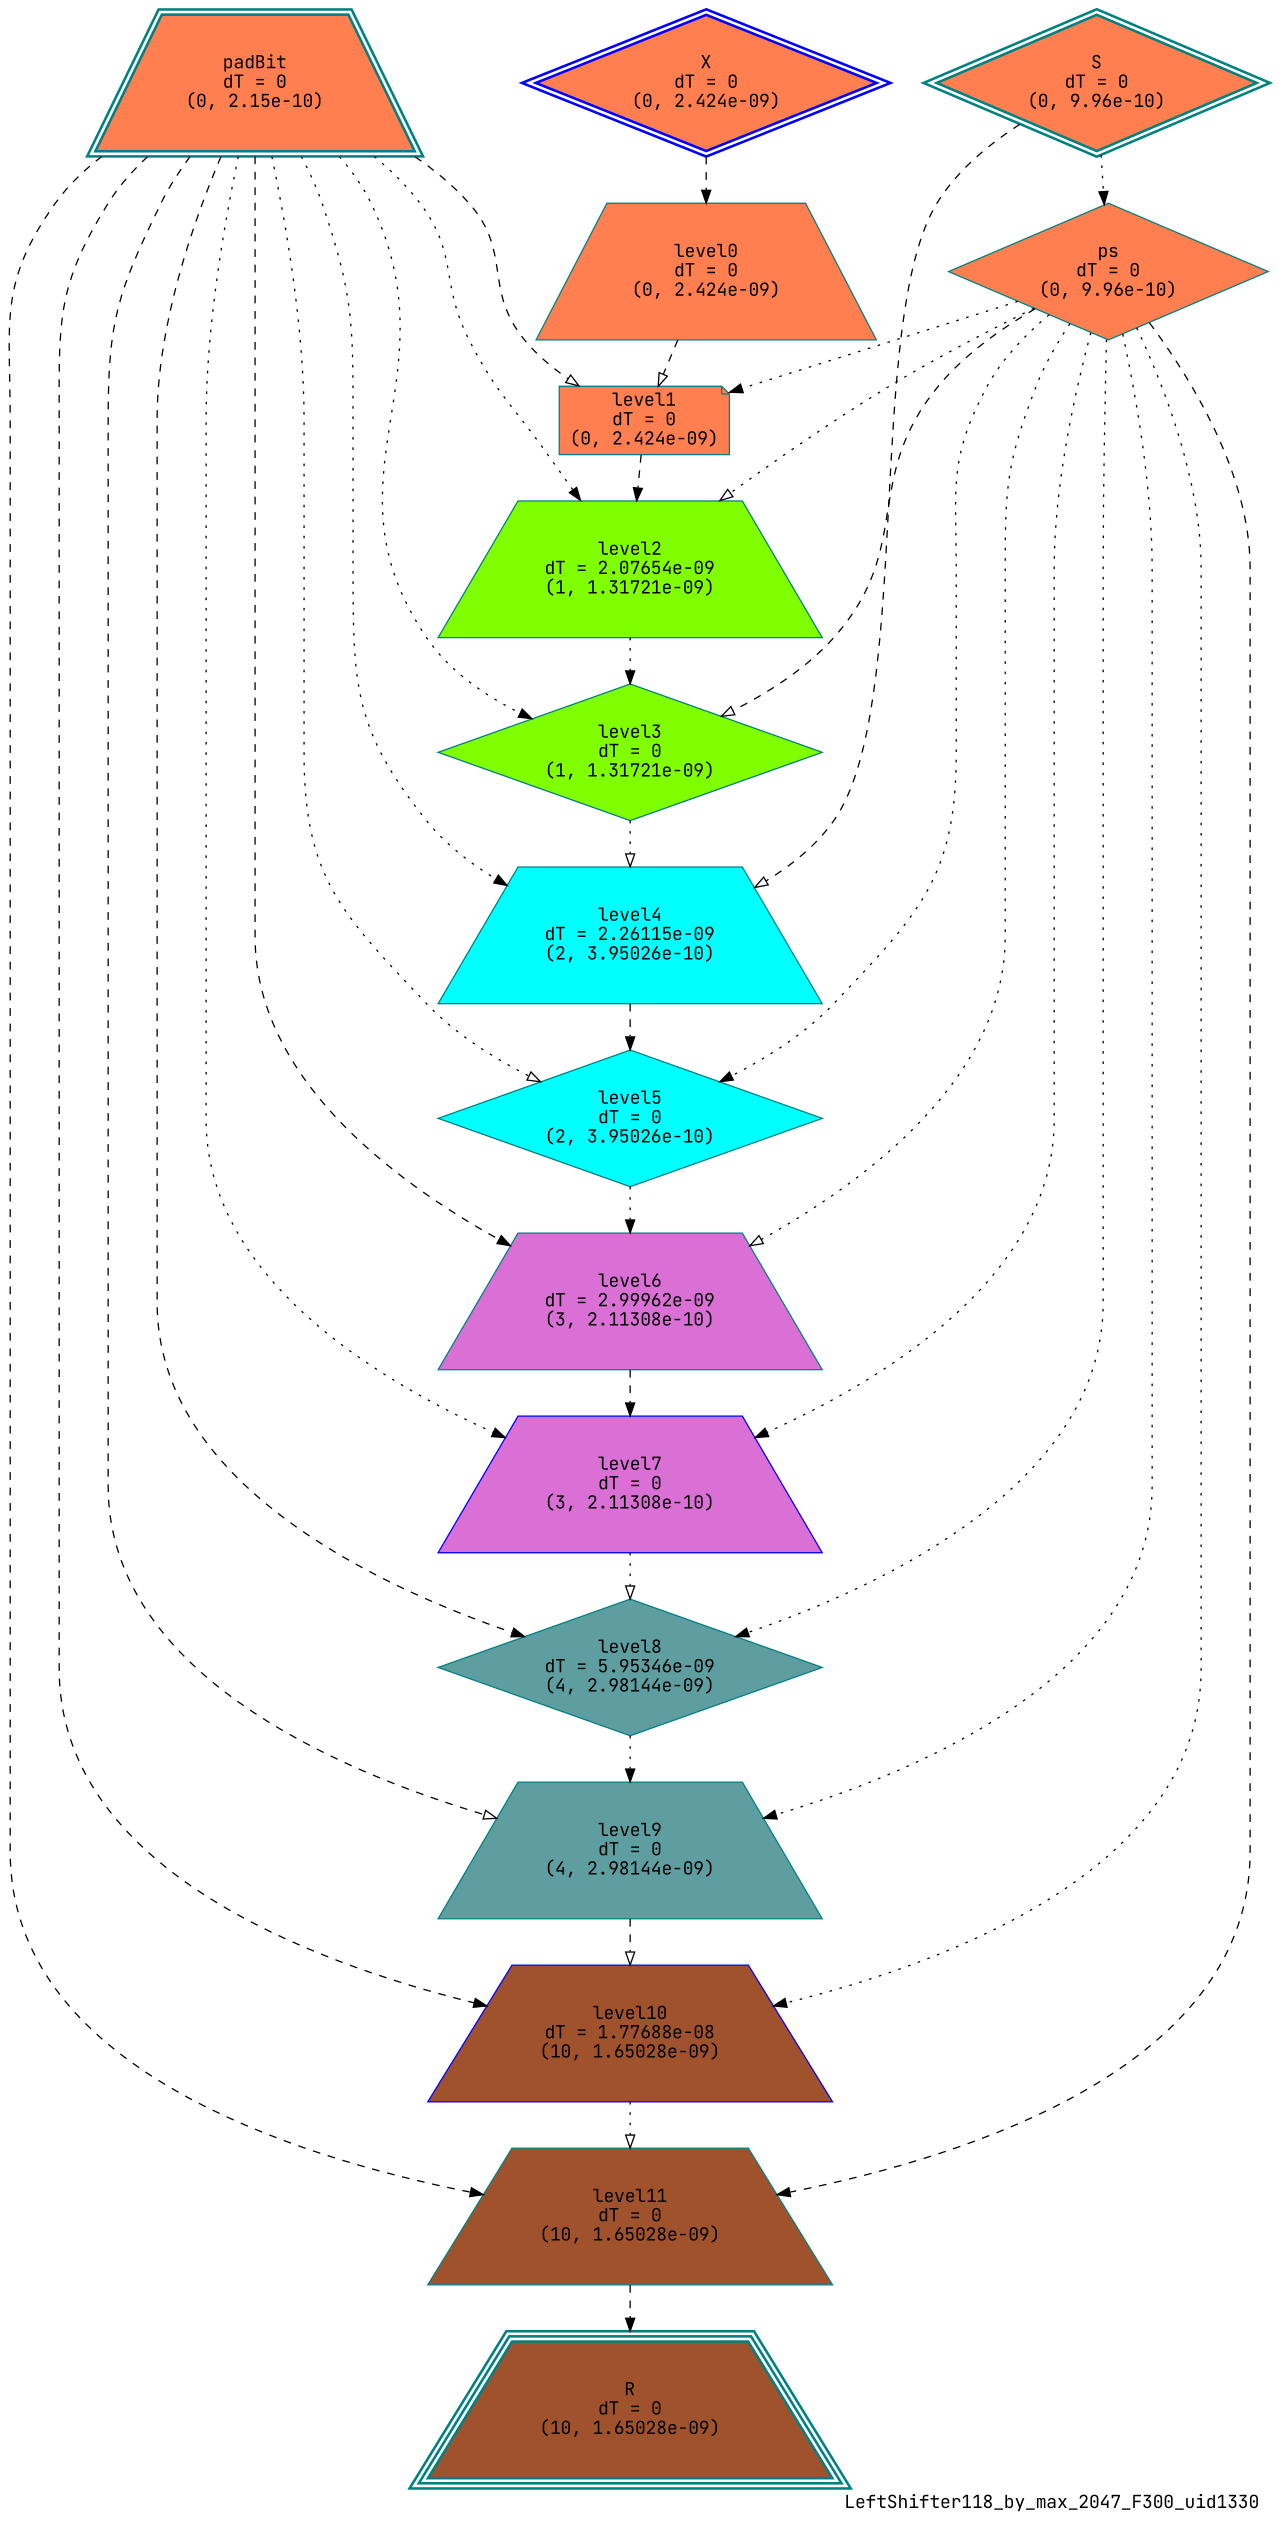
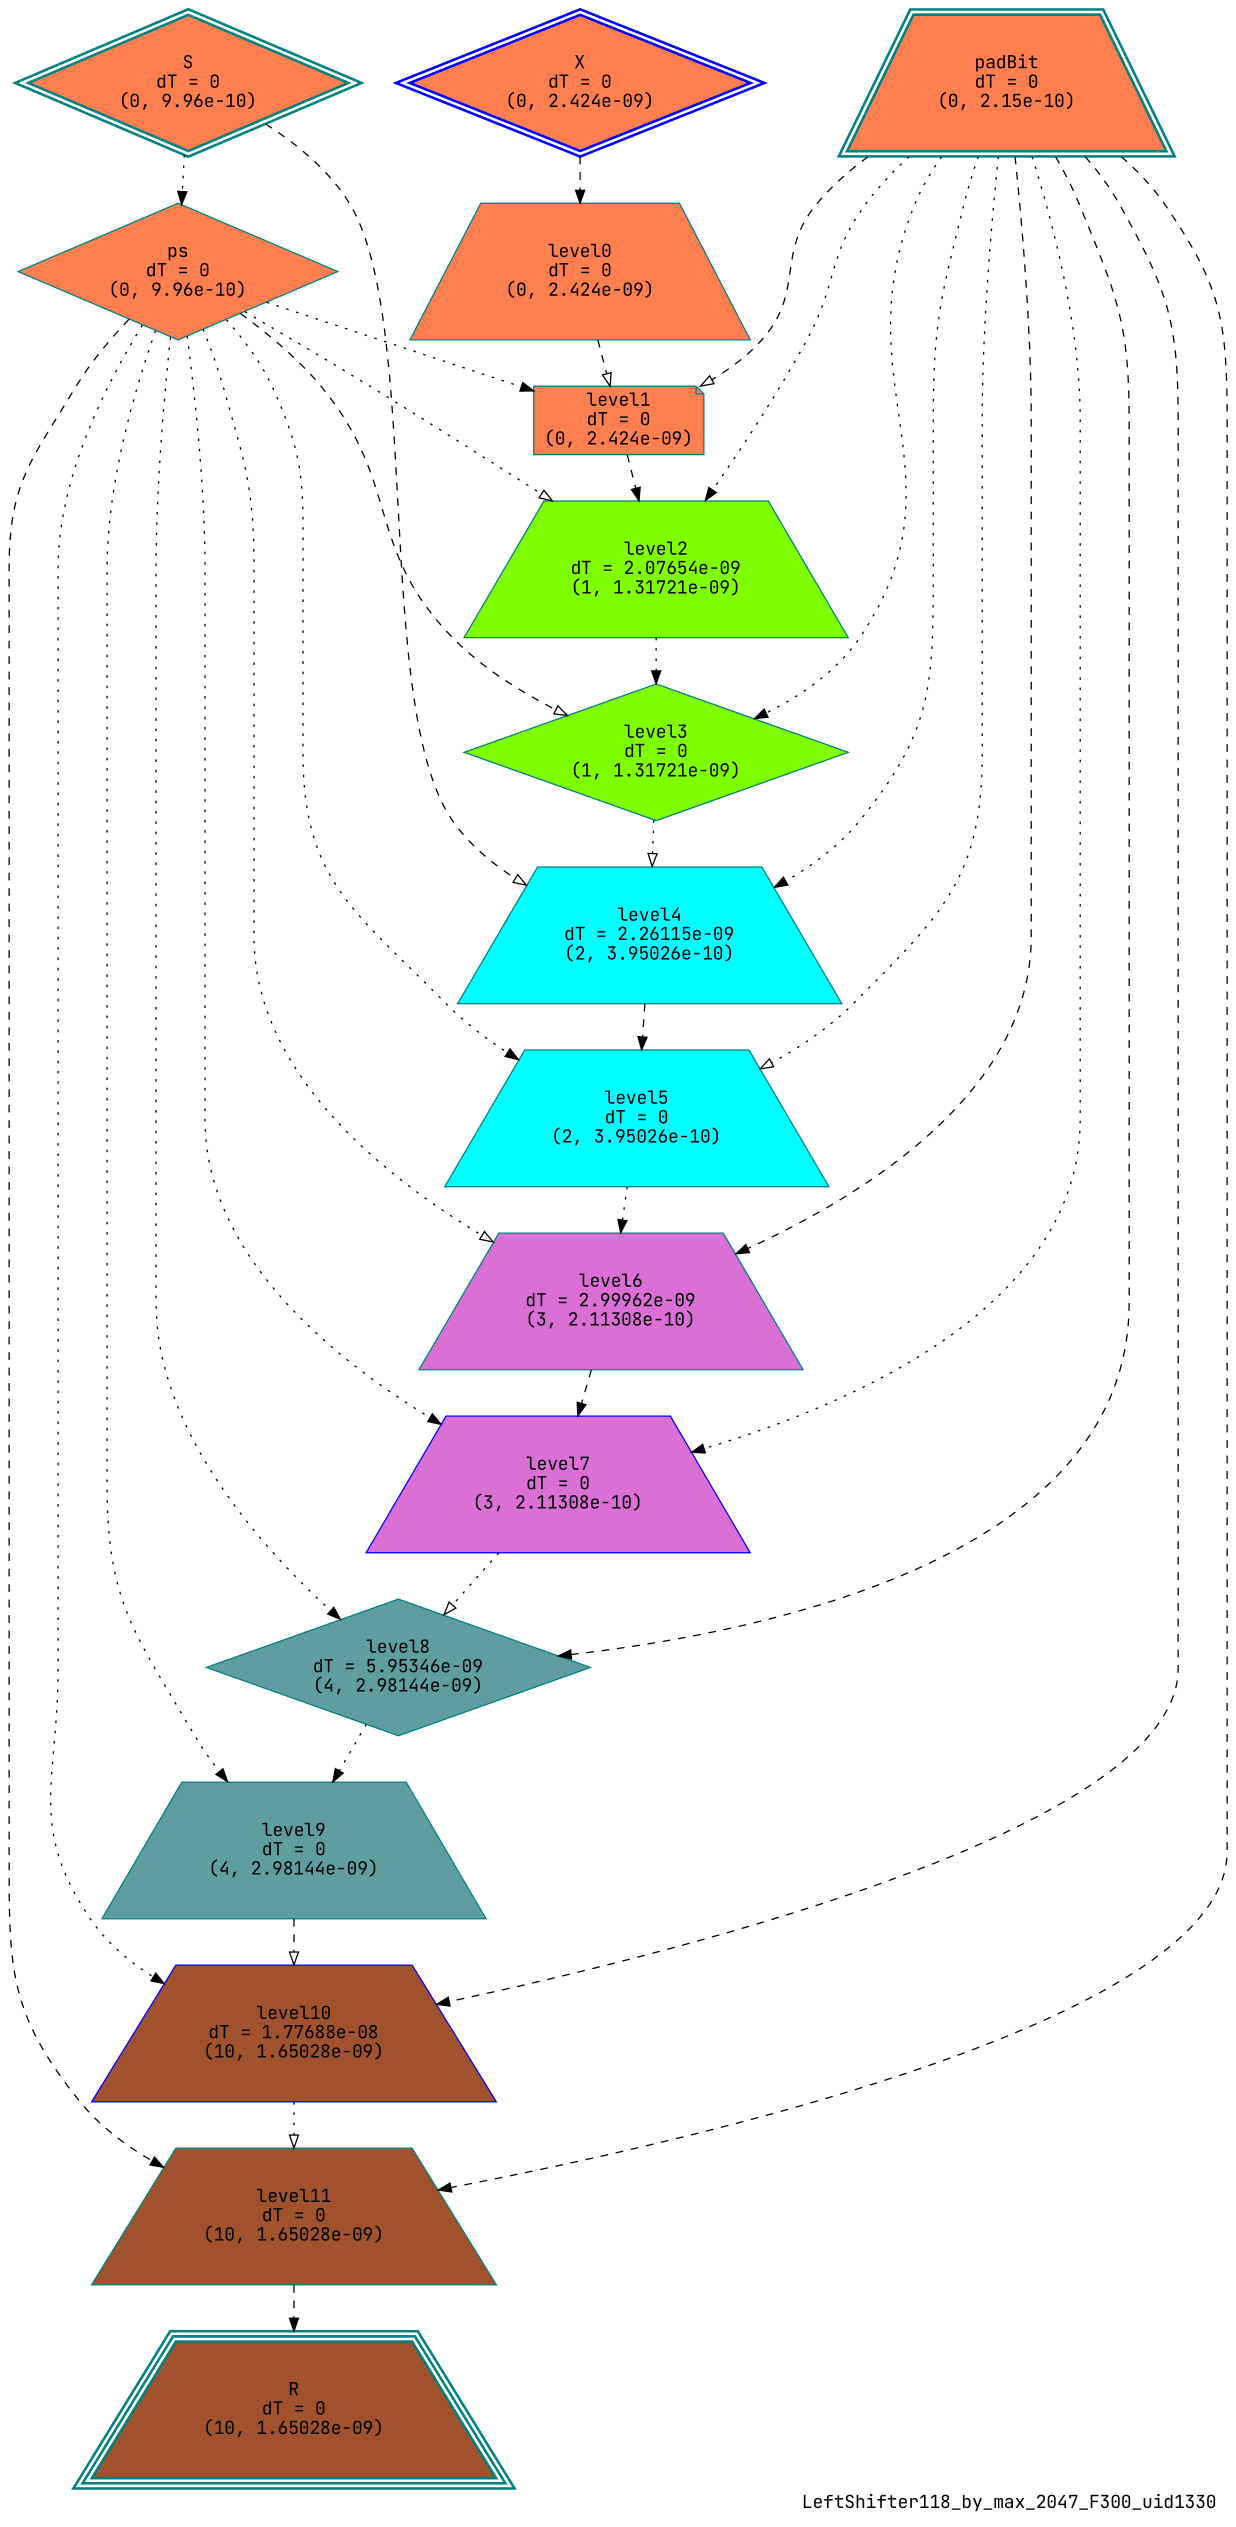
edge "padBit dT = 0 (0, 2.15e-10)" -> "level9 dT = 0 (4, 2.98144e-09)": removed
node "level5 dT = 0 (2, 3.95026e-10)": shape diamond -> trapezium
